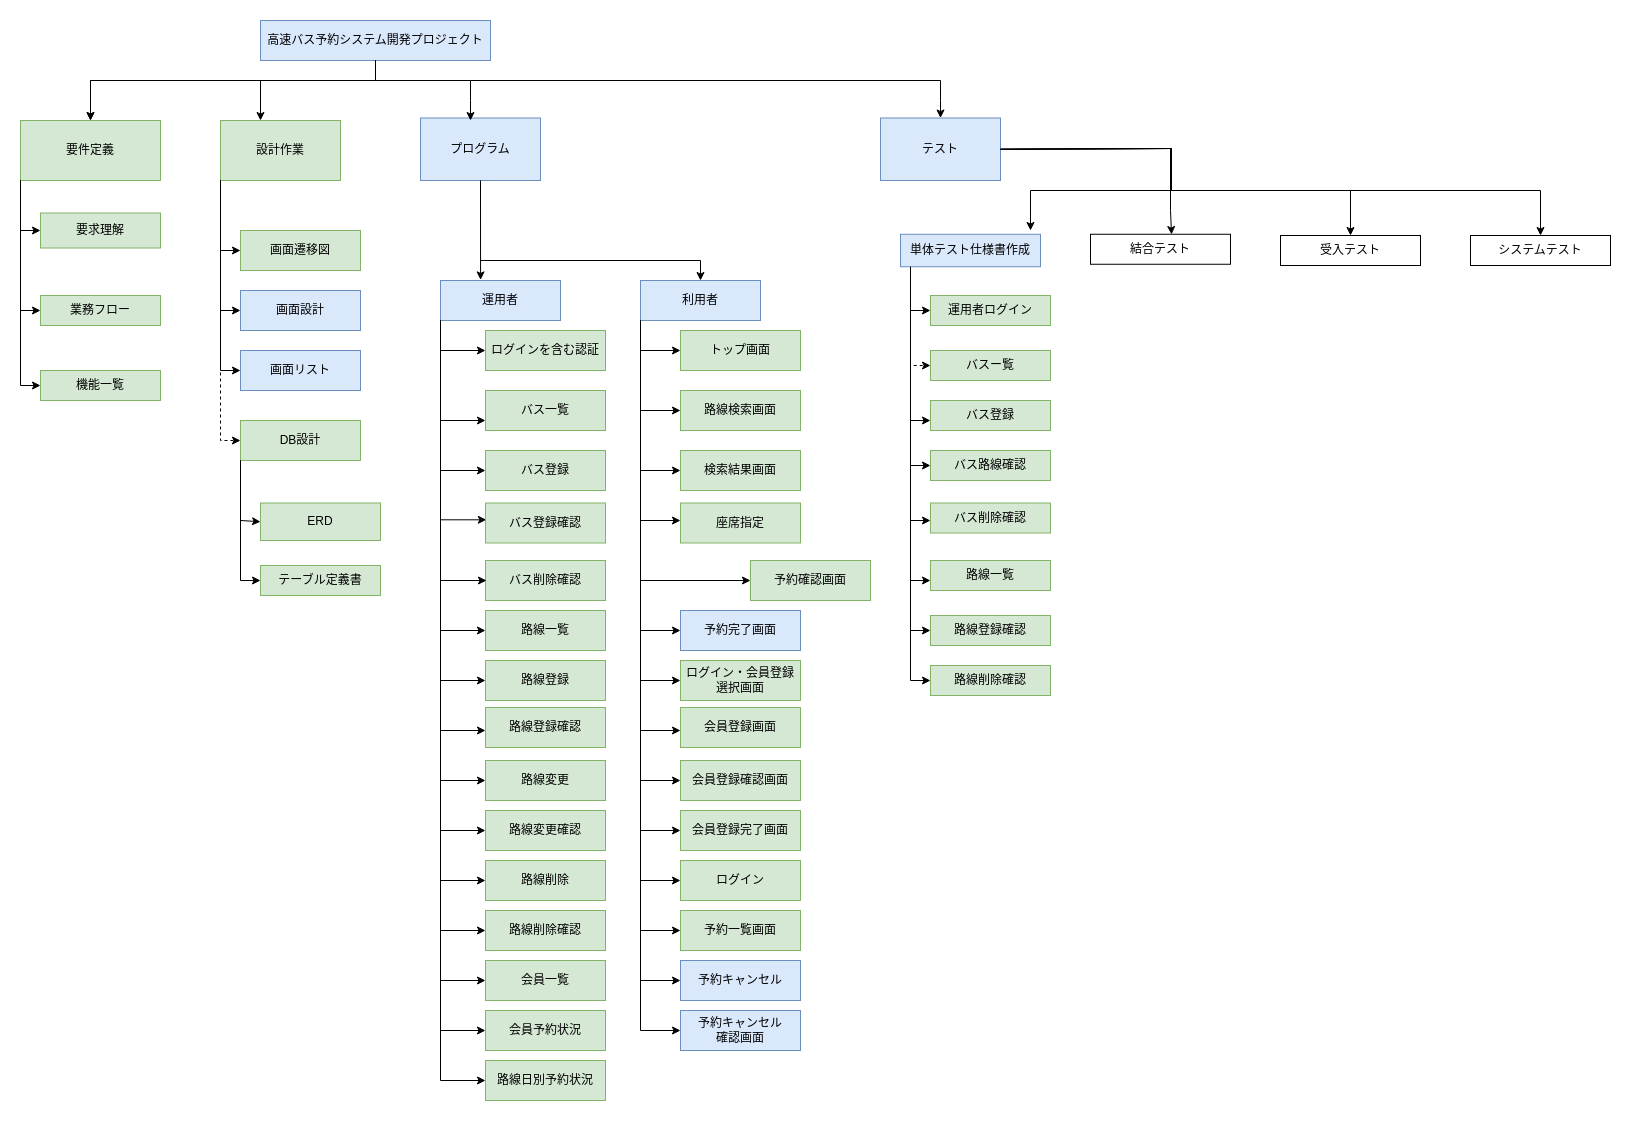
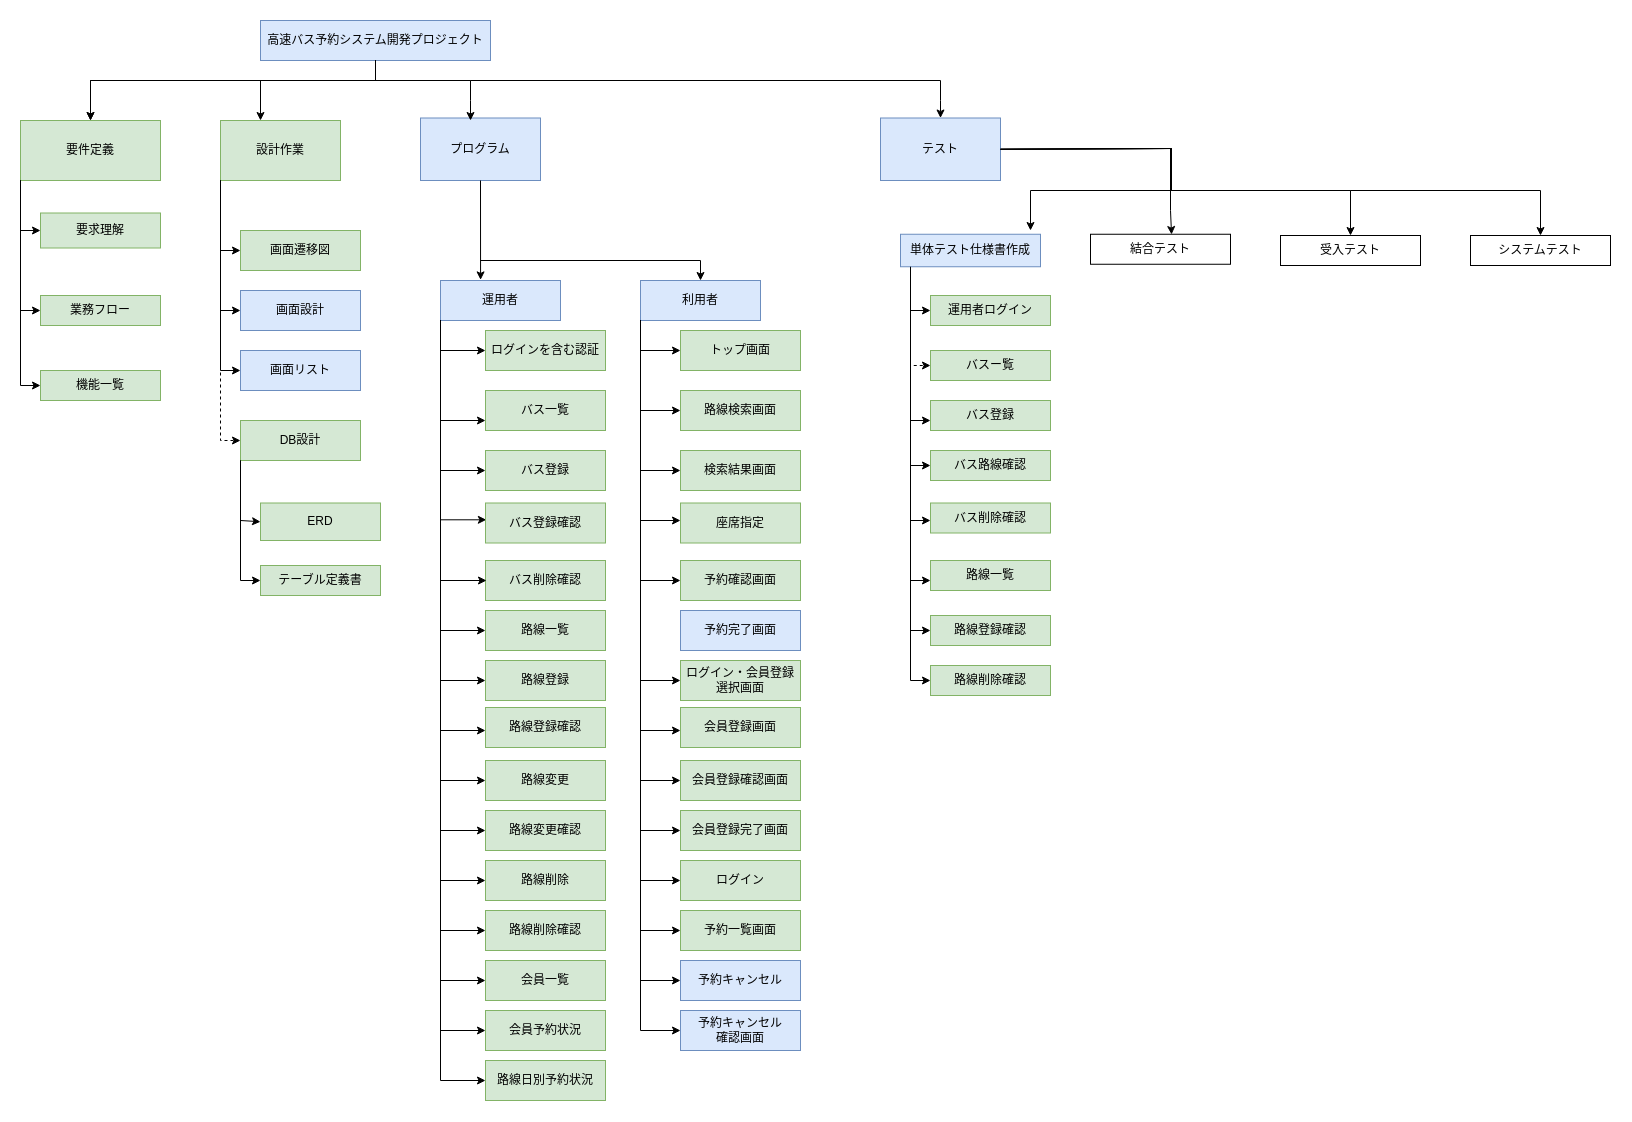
node "予約確認画面": moved (811, 581) -> (741, 581)
edge "利用者" -> "予約完了画面": removed
